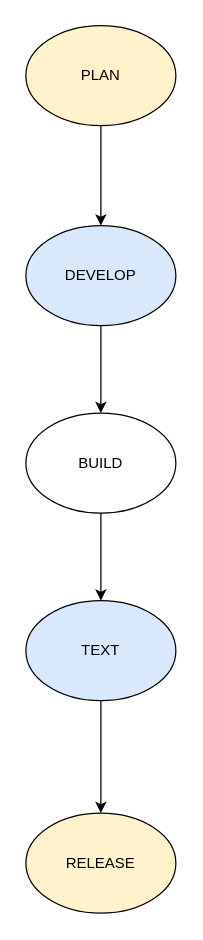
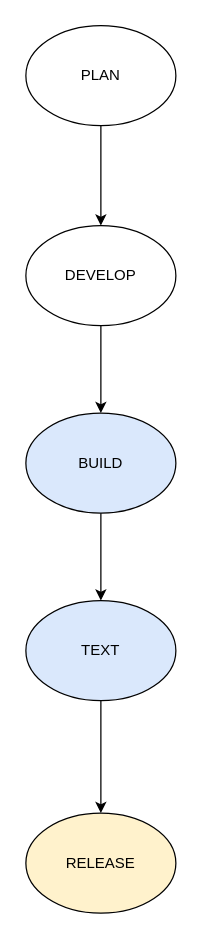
node "PLAN": fillcolor #fff2cc -> #ffffff
node "DEVELOP": fillcolor #dae8fc -> #ffffff
node "BUILD": fillcolor #ffffff -> #dae8fc
